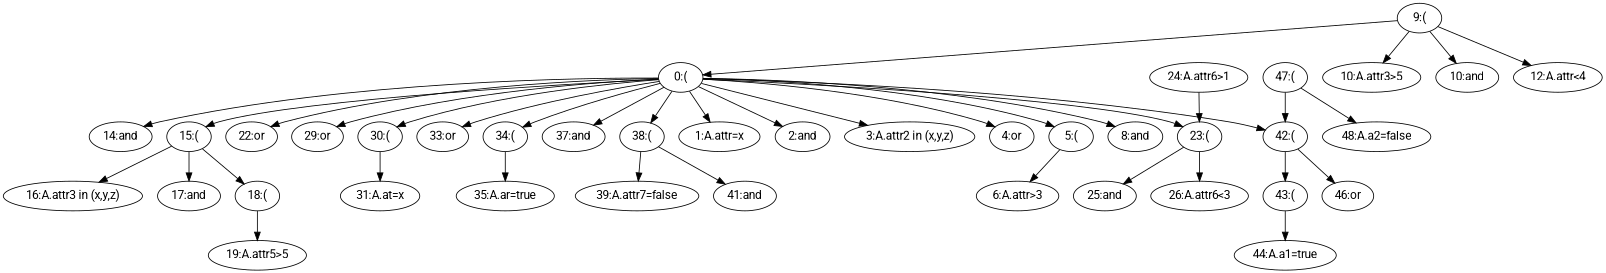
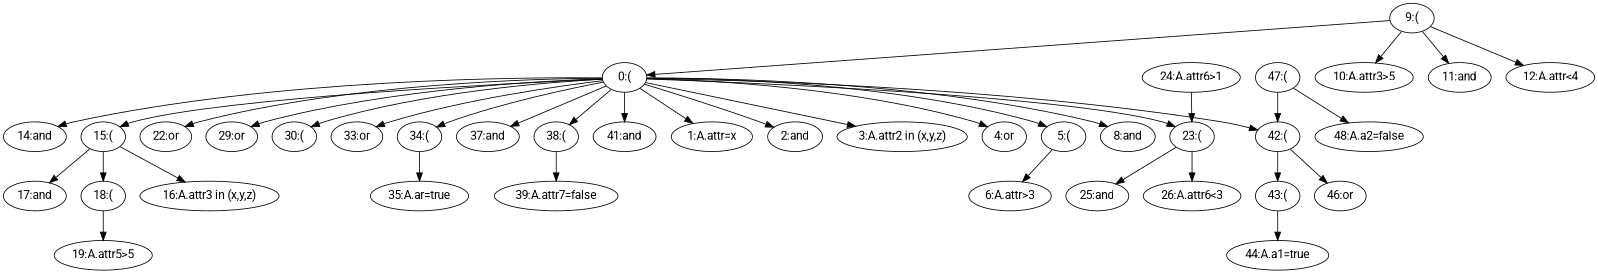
node "10:and": label "10:and" -> "11:and"
edge "38:(" -> "41:and": now "0:(" -> "41:and"
node "31:A.at=x": removed
